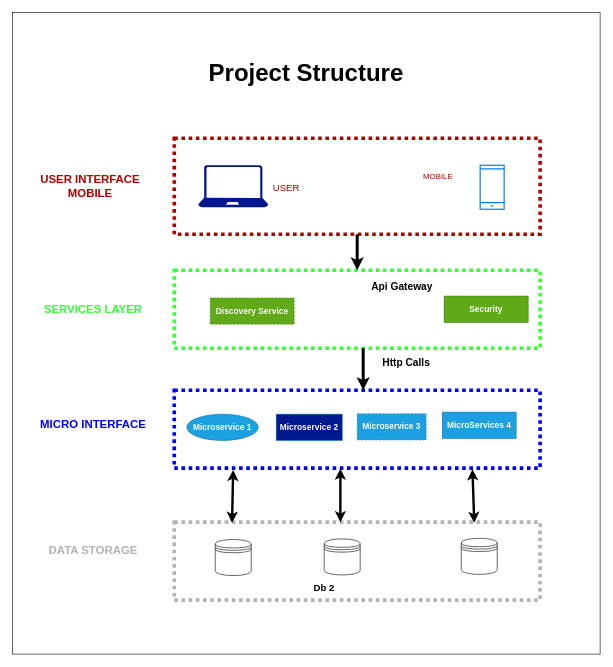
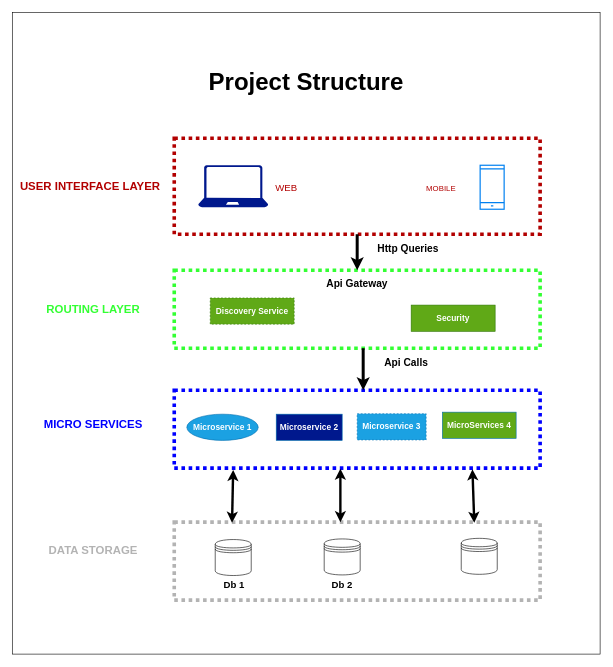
node "Project Structure": moved (306, 72) -> (306, 81)
node "MOBILE": moved (438, 176) -> (441, 188)
node "USER INTERFACE MOBILE": label "USER INTERFACE MOBILE" -> "USER INTERFACE LAYER"
node "USER": label "USER" -> "WEB"
node "Http Queries": added
node "Api Gateway": moved (402, 287) -> (357, 284)
node "SERVICES LAYER": label "SERVICES LAYER" -> "ROUTING LAYER"
node "Security": moved (486, 309) -> (453, 318)
node "Http Calls": label "Http Calls" -> "Api Calls"
node "MICRO INTERFACE": label "MICRO INTERFACE" -> "MICRO SERVICES"
node "MicroServices 4": fillcolor #1ba1e2 -> #60a917
node "Db 1": added
node "Db 2": moved (324, 588) -> (342, 585)
